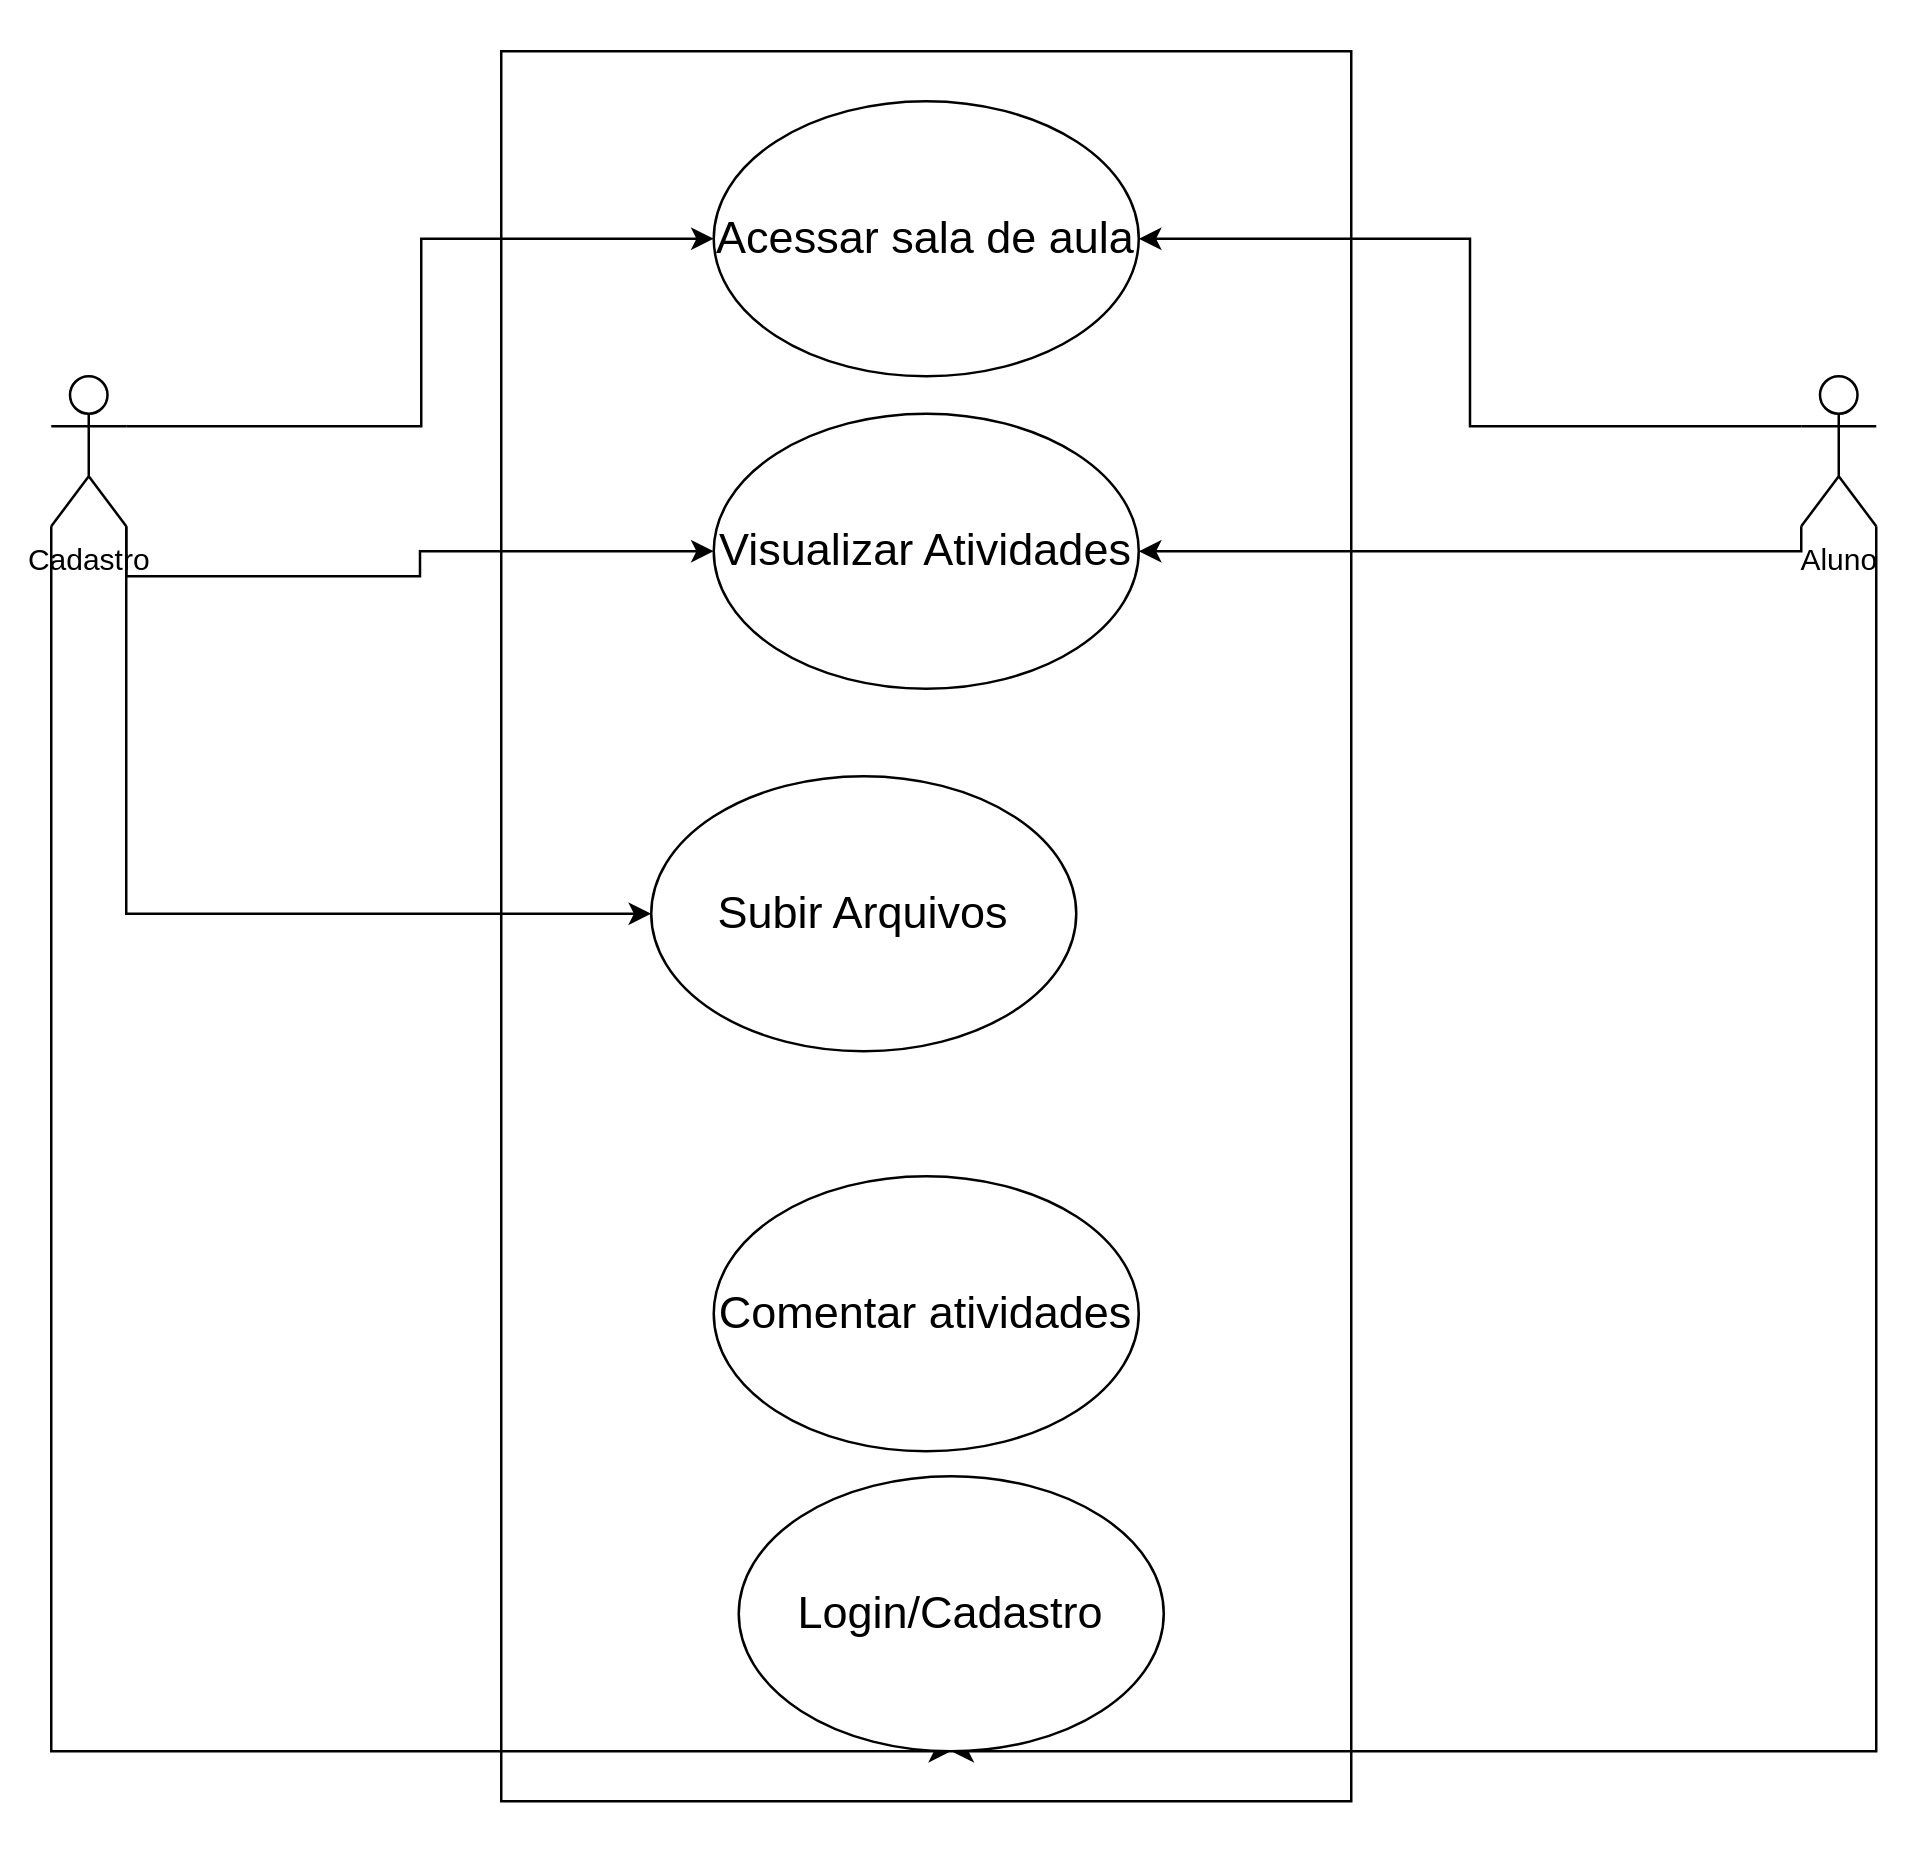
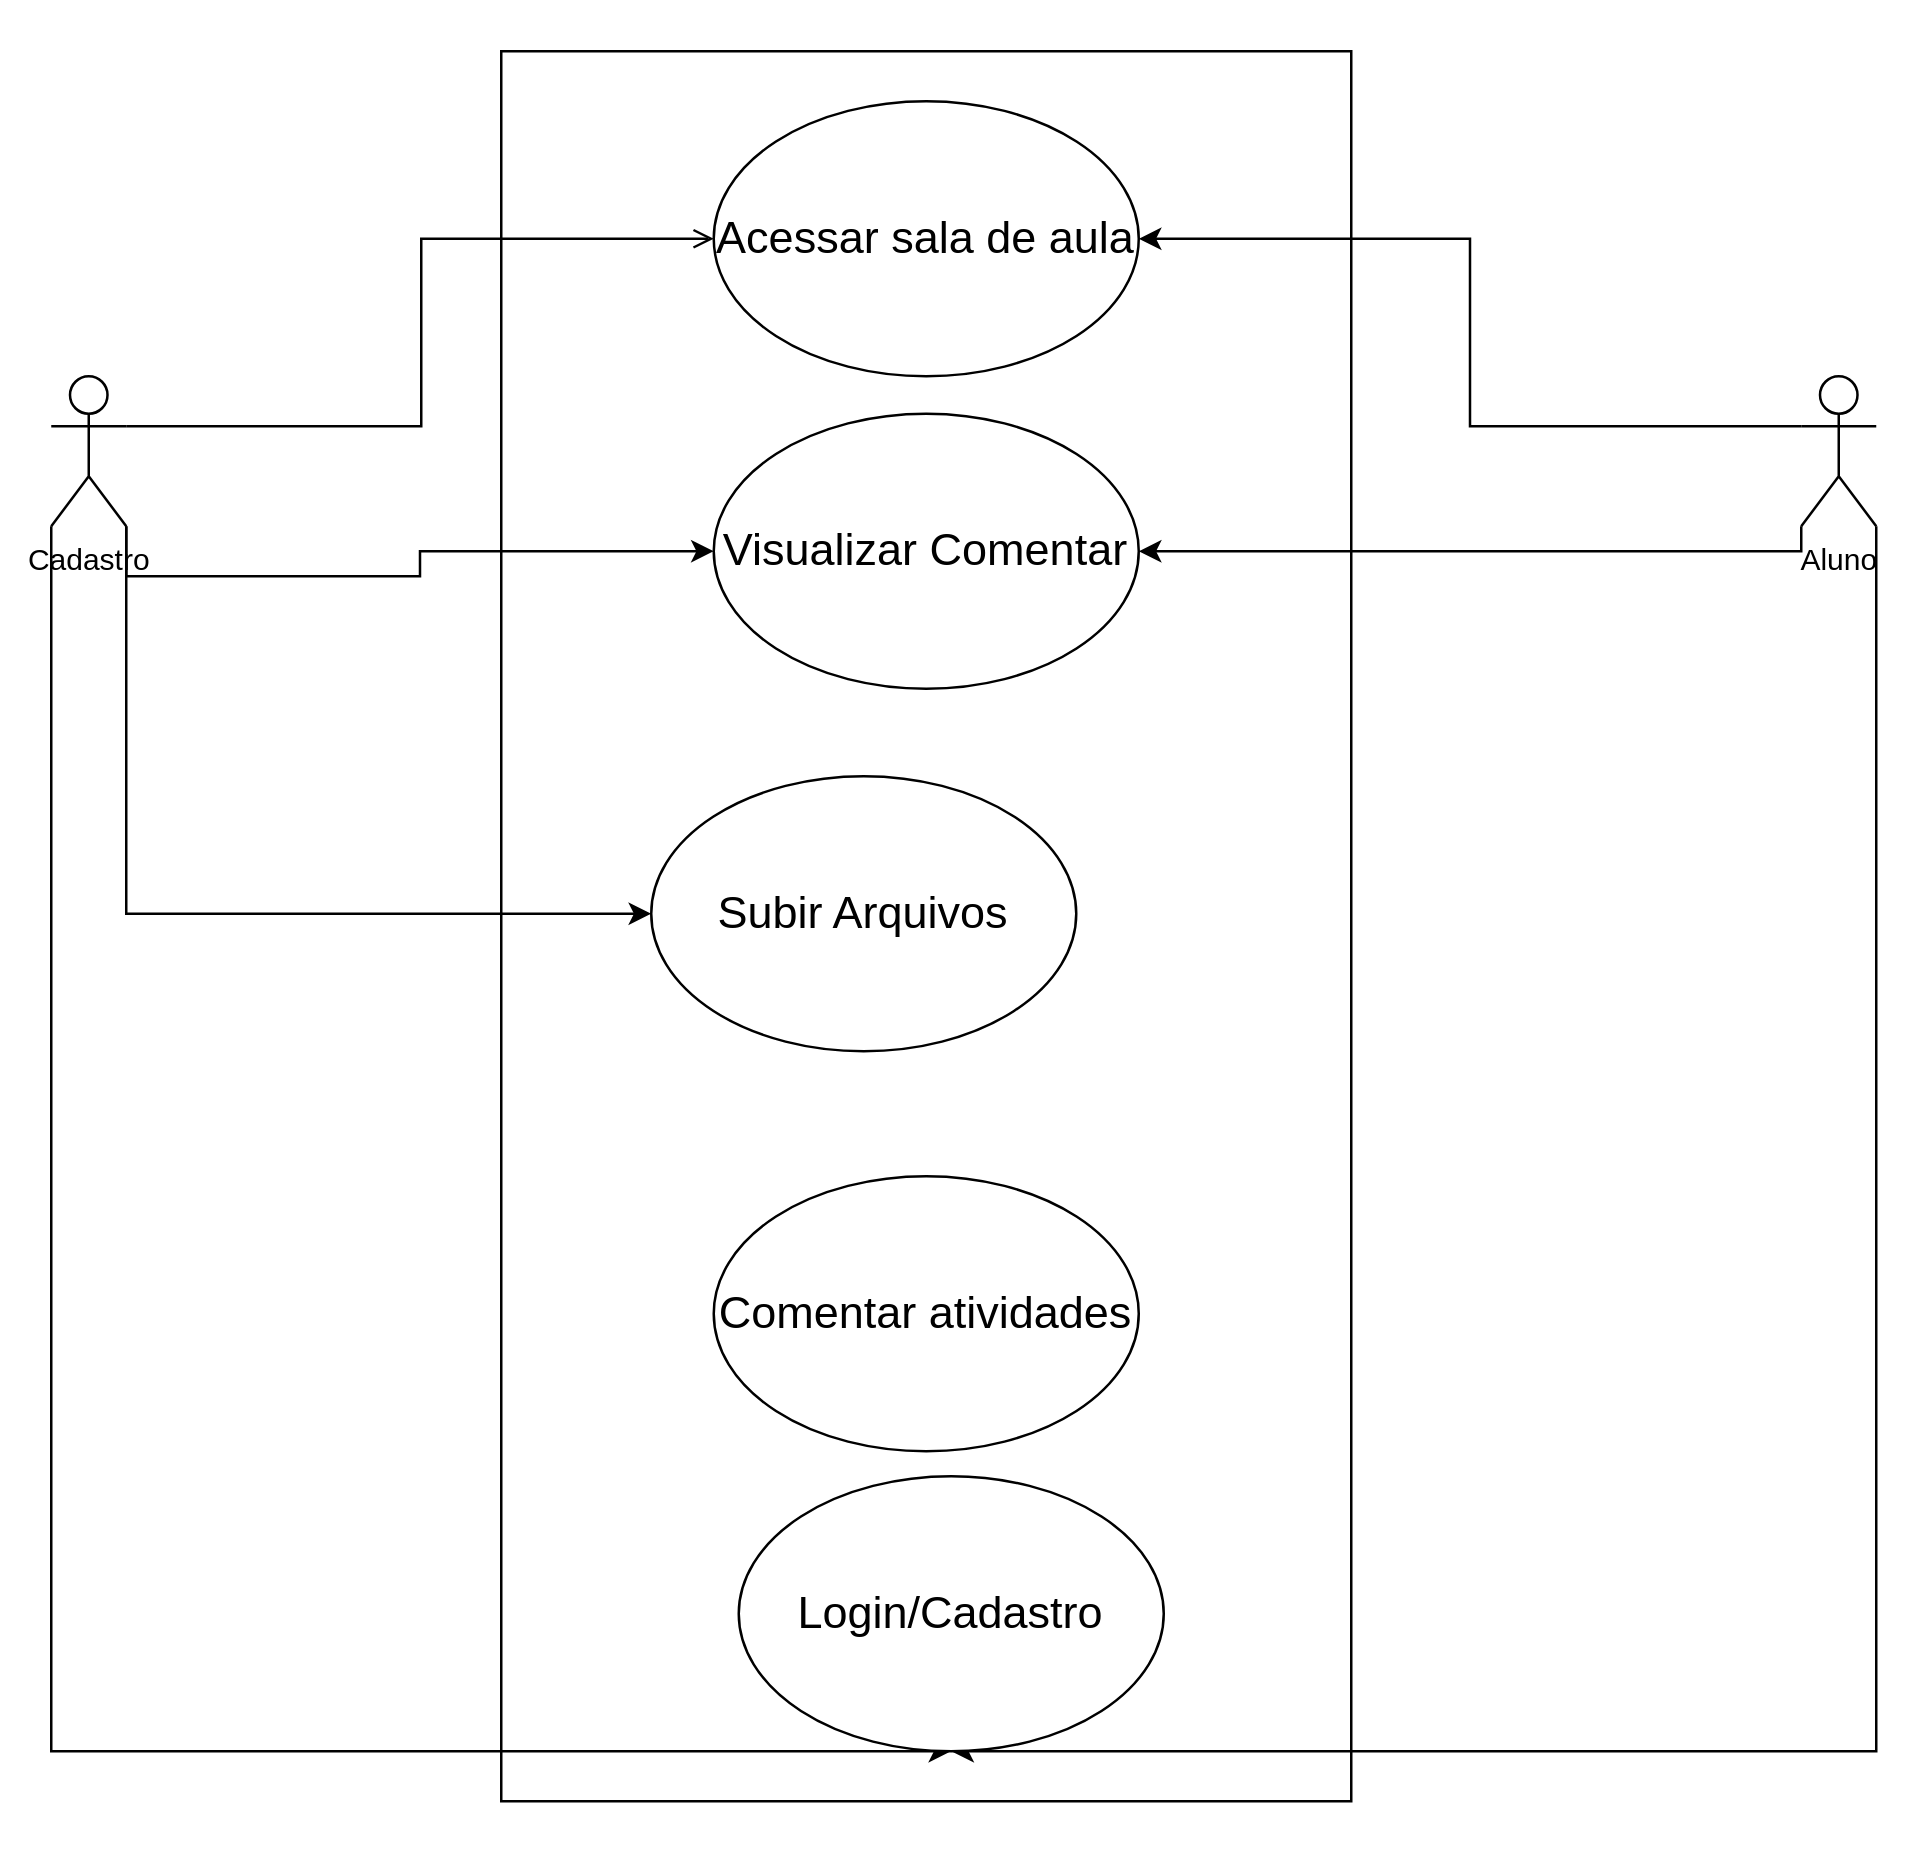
edge "Cadastro" -> "Acessar sala de aula": arrowhead classic -> open
node "Visualizar Atividades": label "Visualizar Atividades" -> "Visualizar Comentar"
